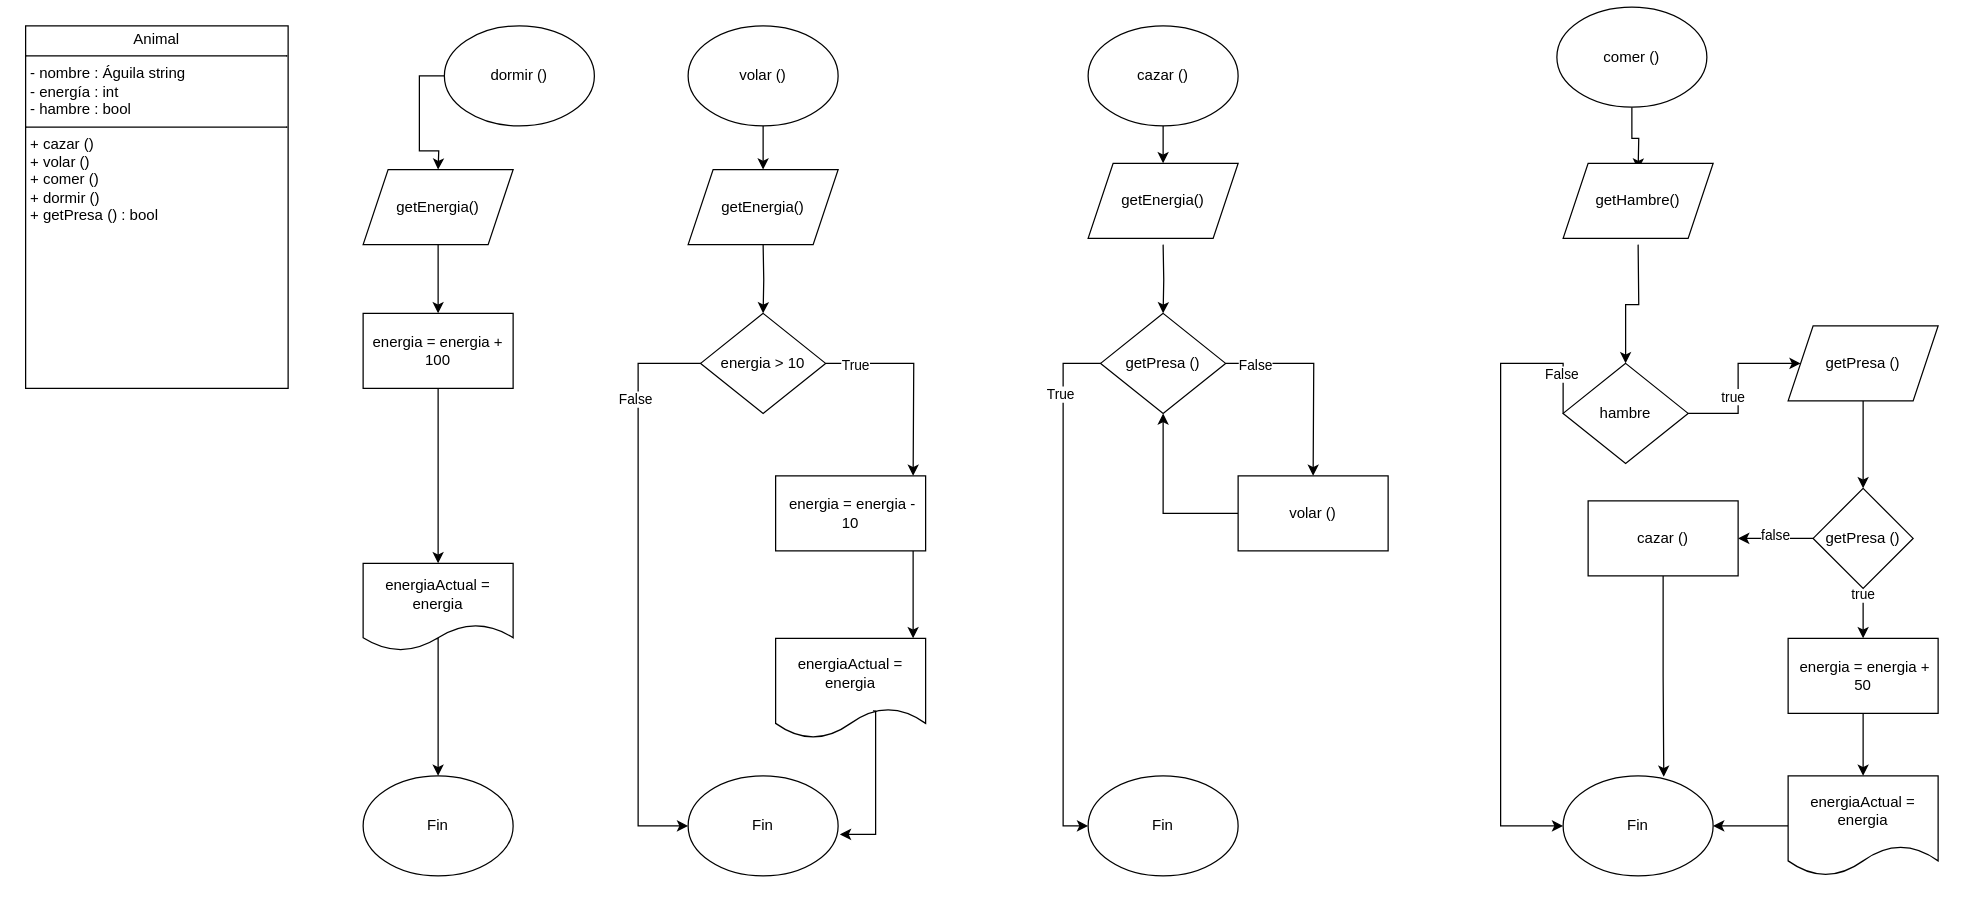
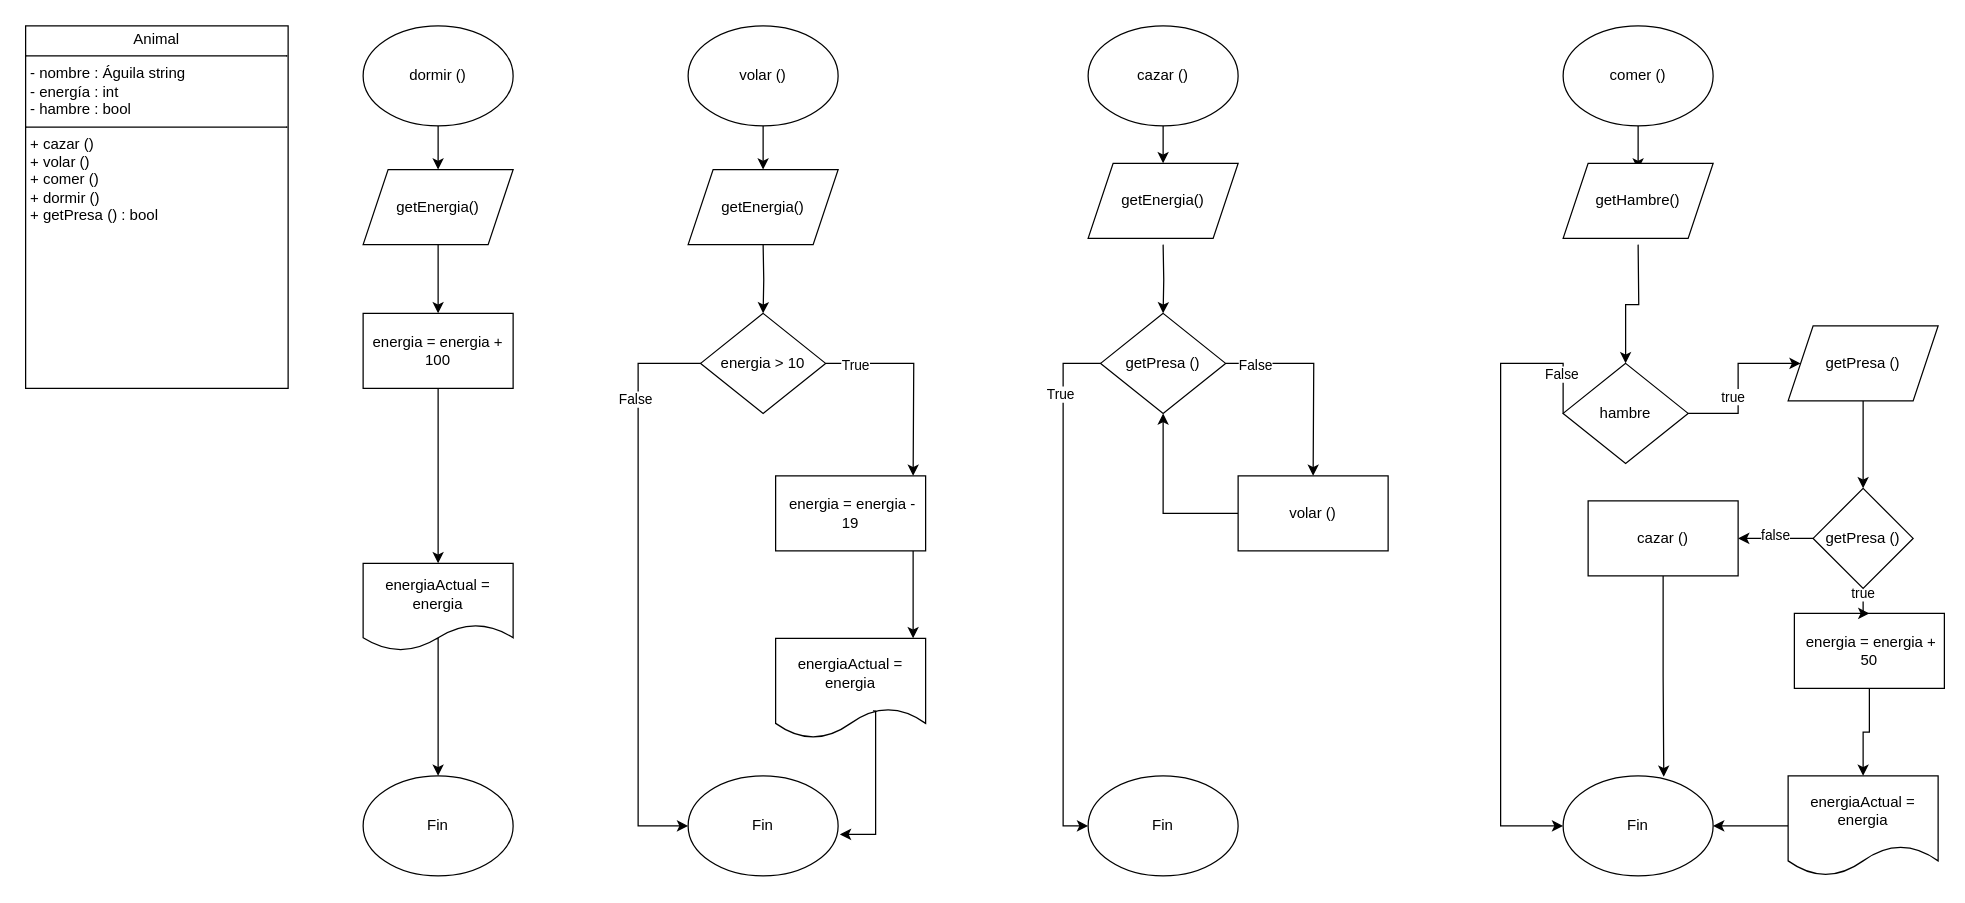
node "comer ()": moved (1632, 57) -> (1638, 76)
node "dormir ()": moved (519, 76) -> (438, 76)
node "energia = energia - 10": label "energia = energia - 10" -> "energia = energia - 19"
node "energia = energia + 50": moved (1863, 676) -> (1869, 651)
